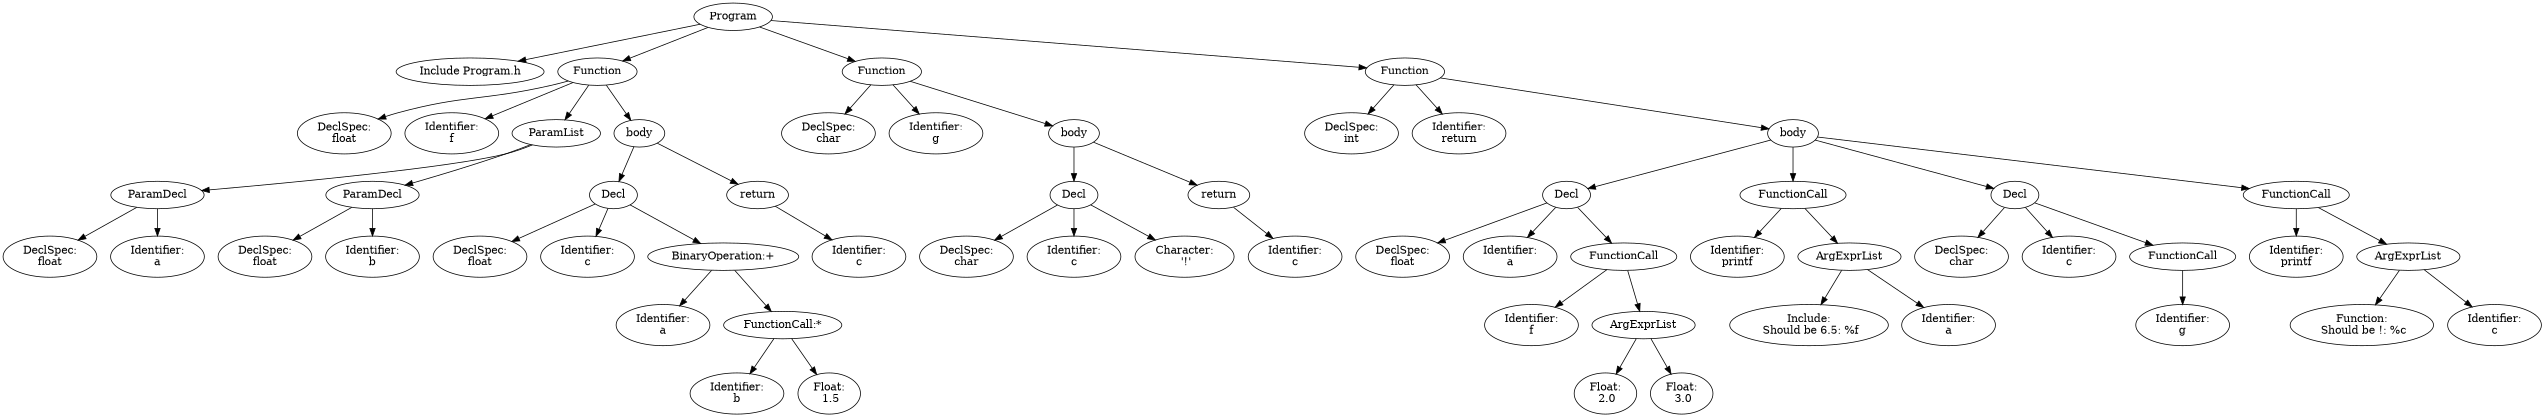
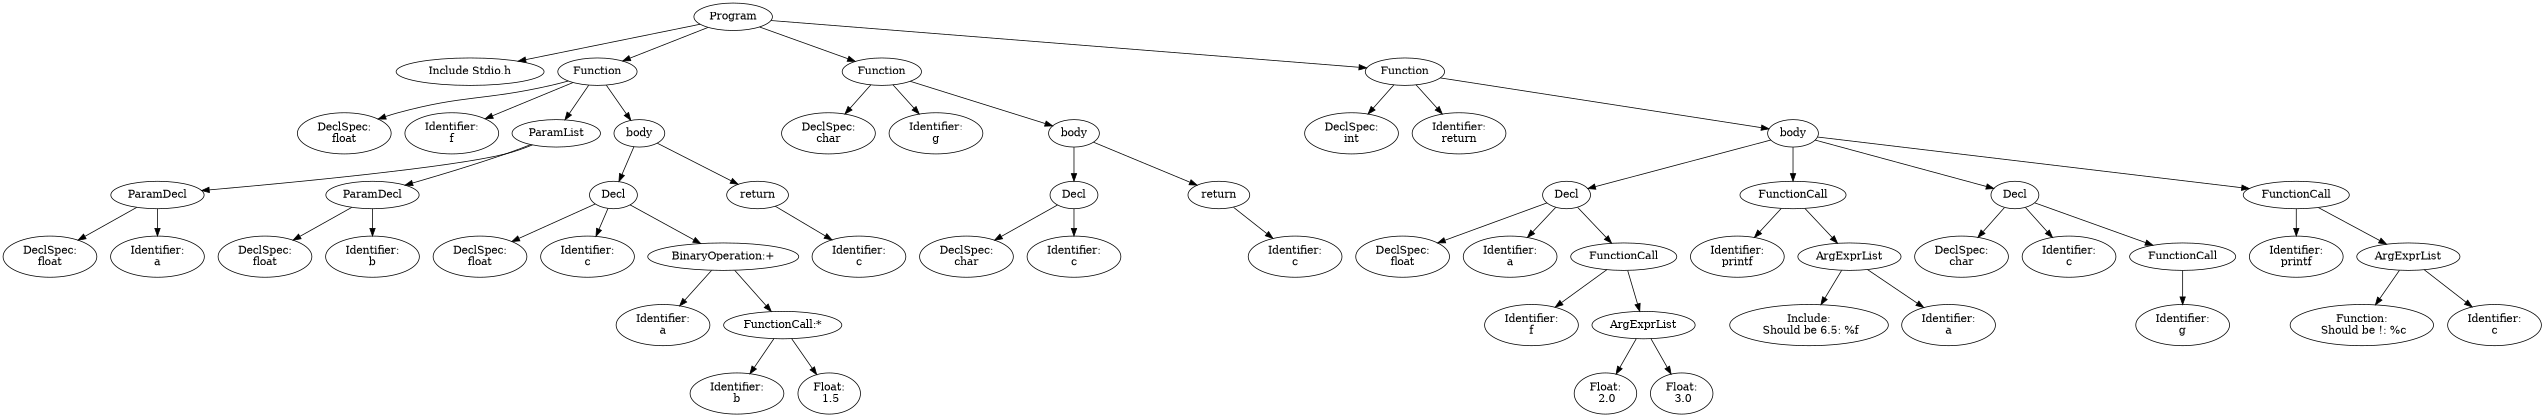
node "Include Program.h": label "Include Program.h" -> "Include Stdio.h"
node "Character: '!'": removed
